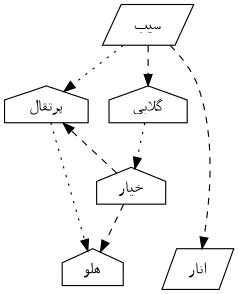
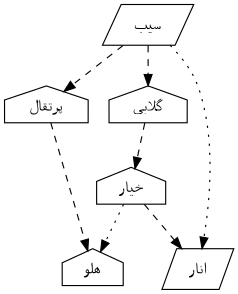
edge "سیب" -> "پرتقال": style dotted -> dashed
edge "سیب" -> "انار": style dashed -> dotted
edge "گلابی" -> "خیار": style dotted -> dashed
edge "خیار" -> "پرتقال": now "خیار" -> "انار"
edge "پرتقال" -> "هلو": style dotted -> dashed
edge "خیار" -> "هلو": style dashed -> dotted
